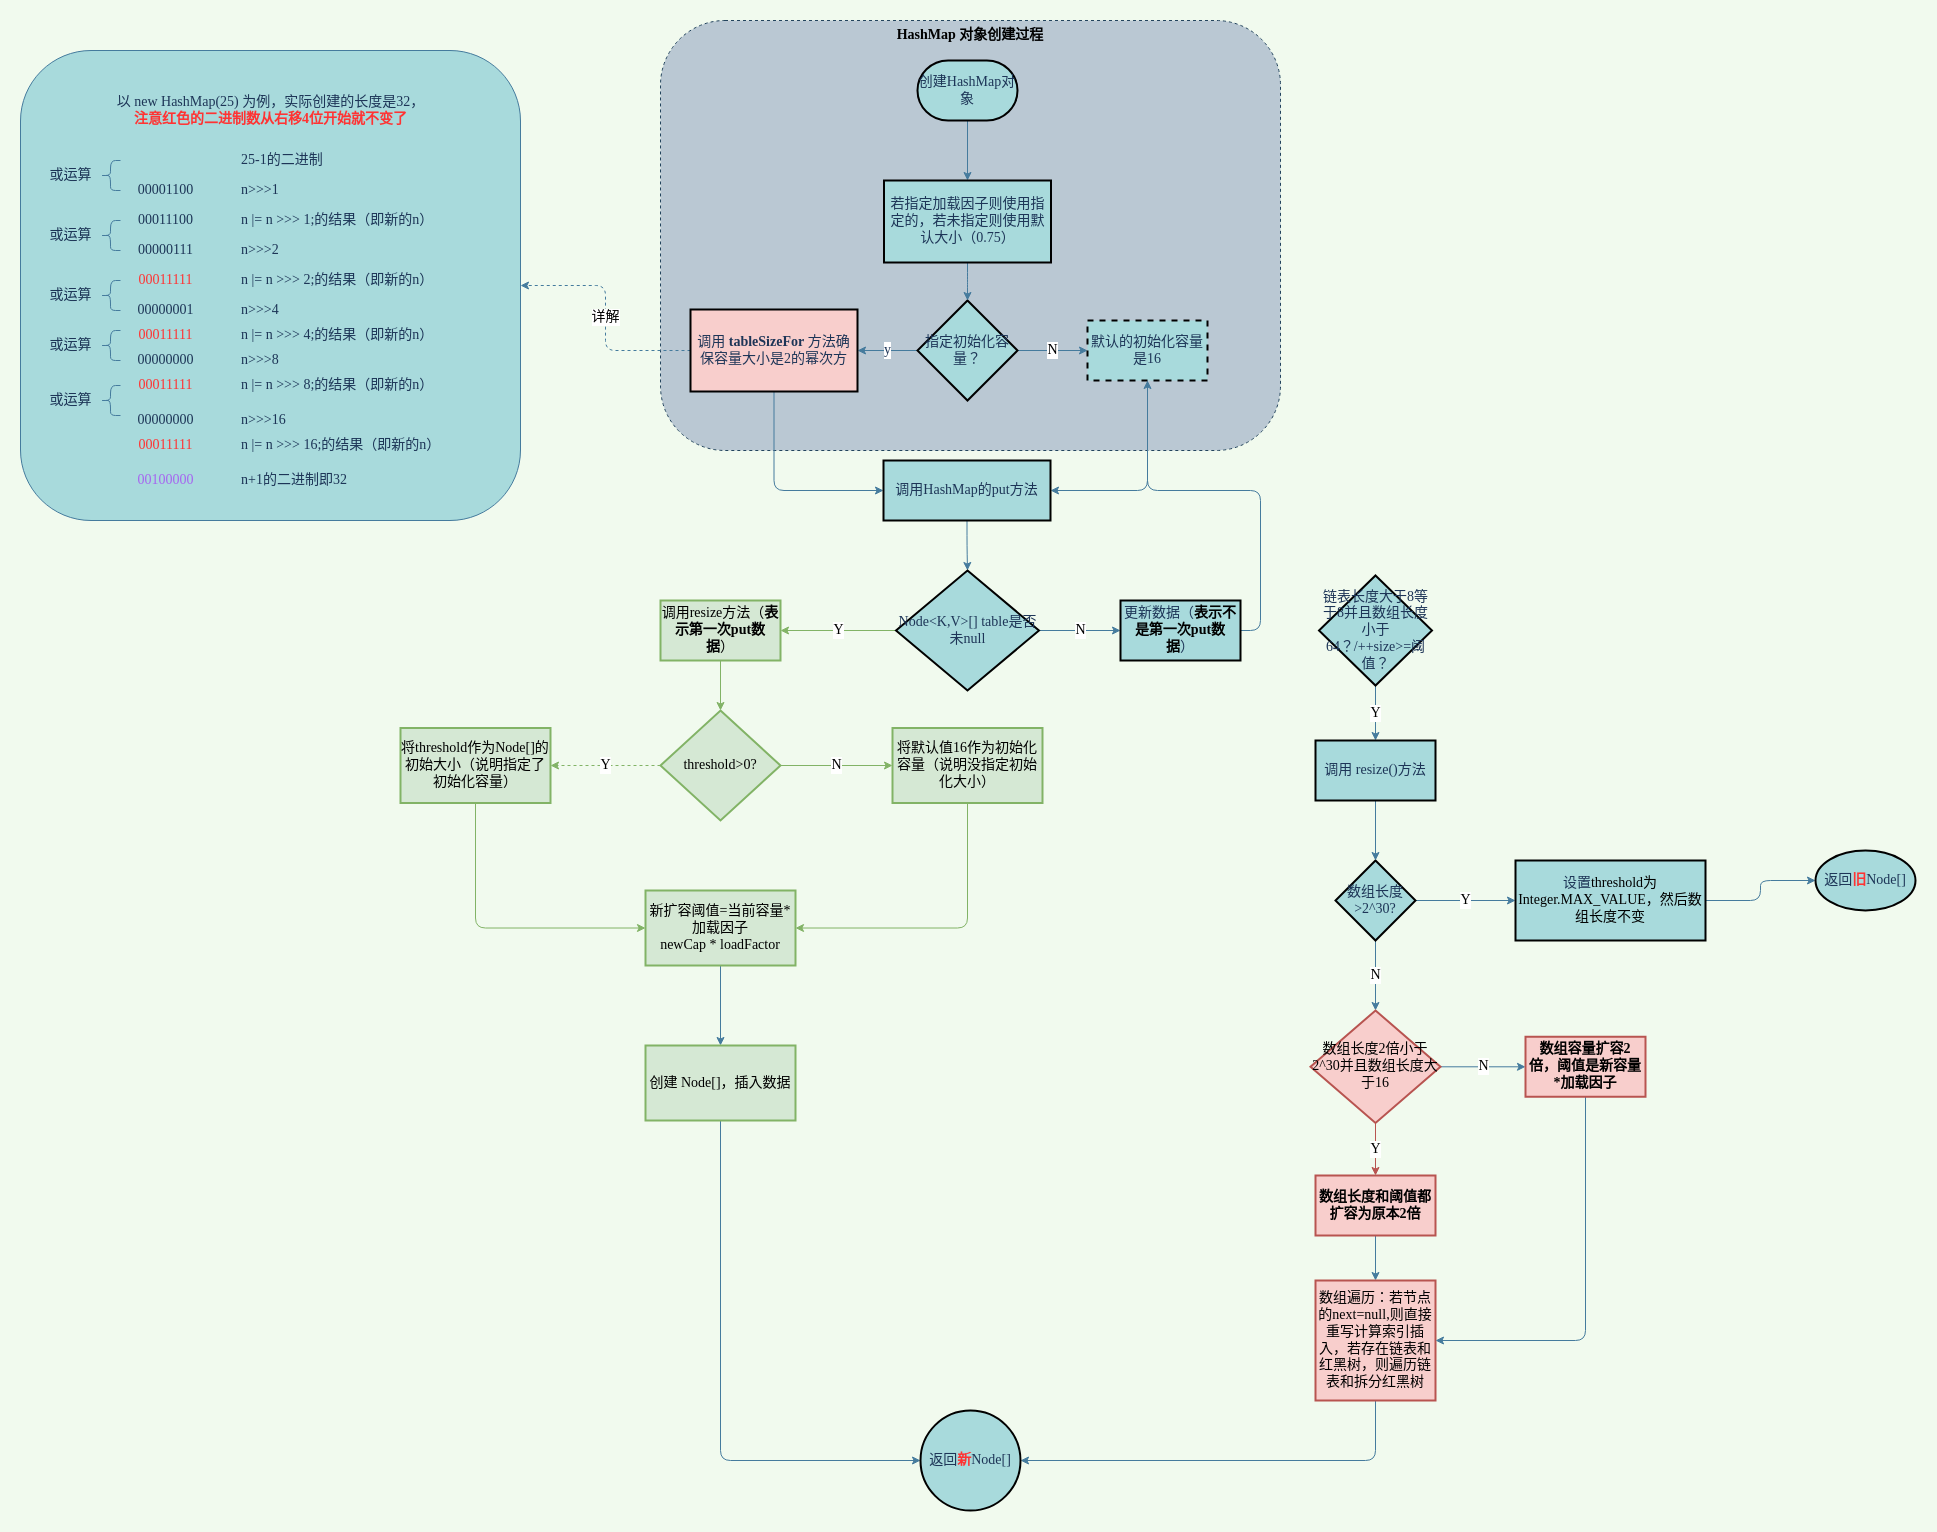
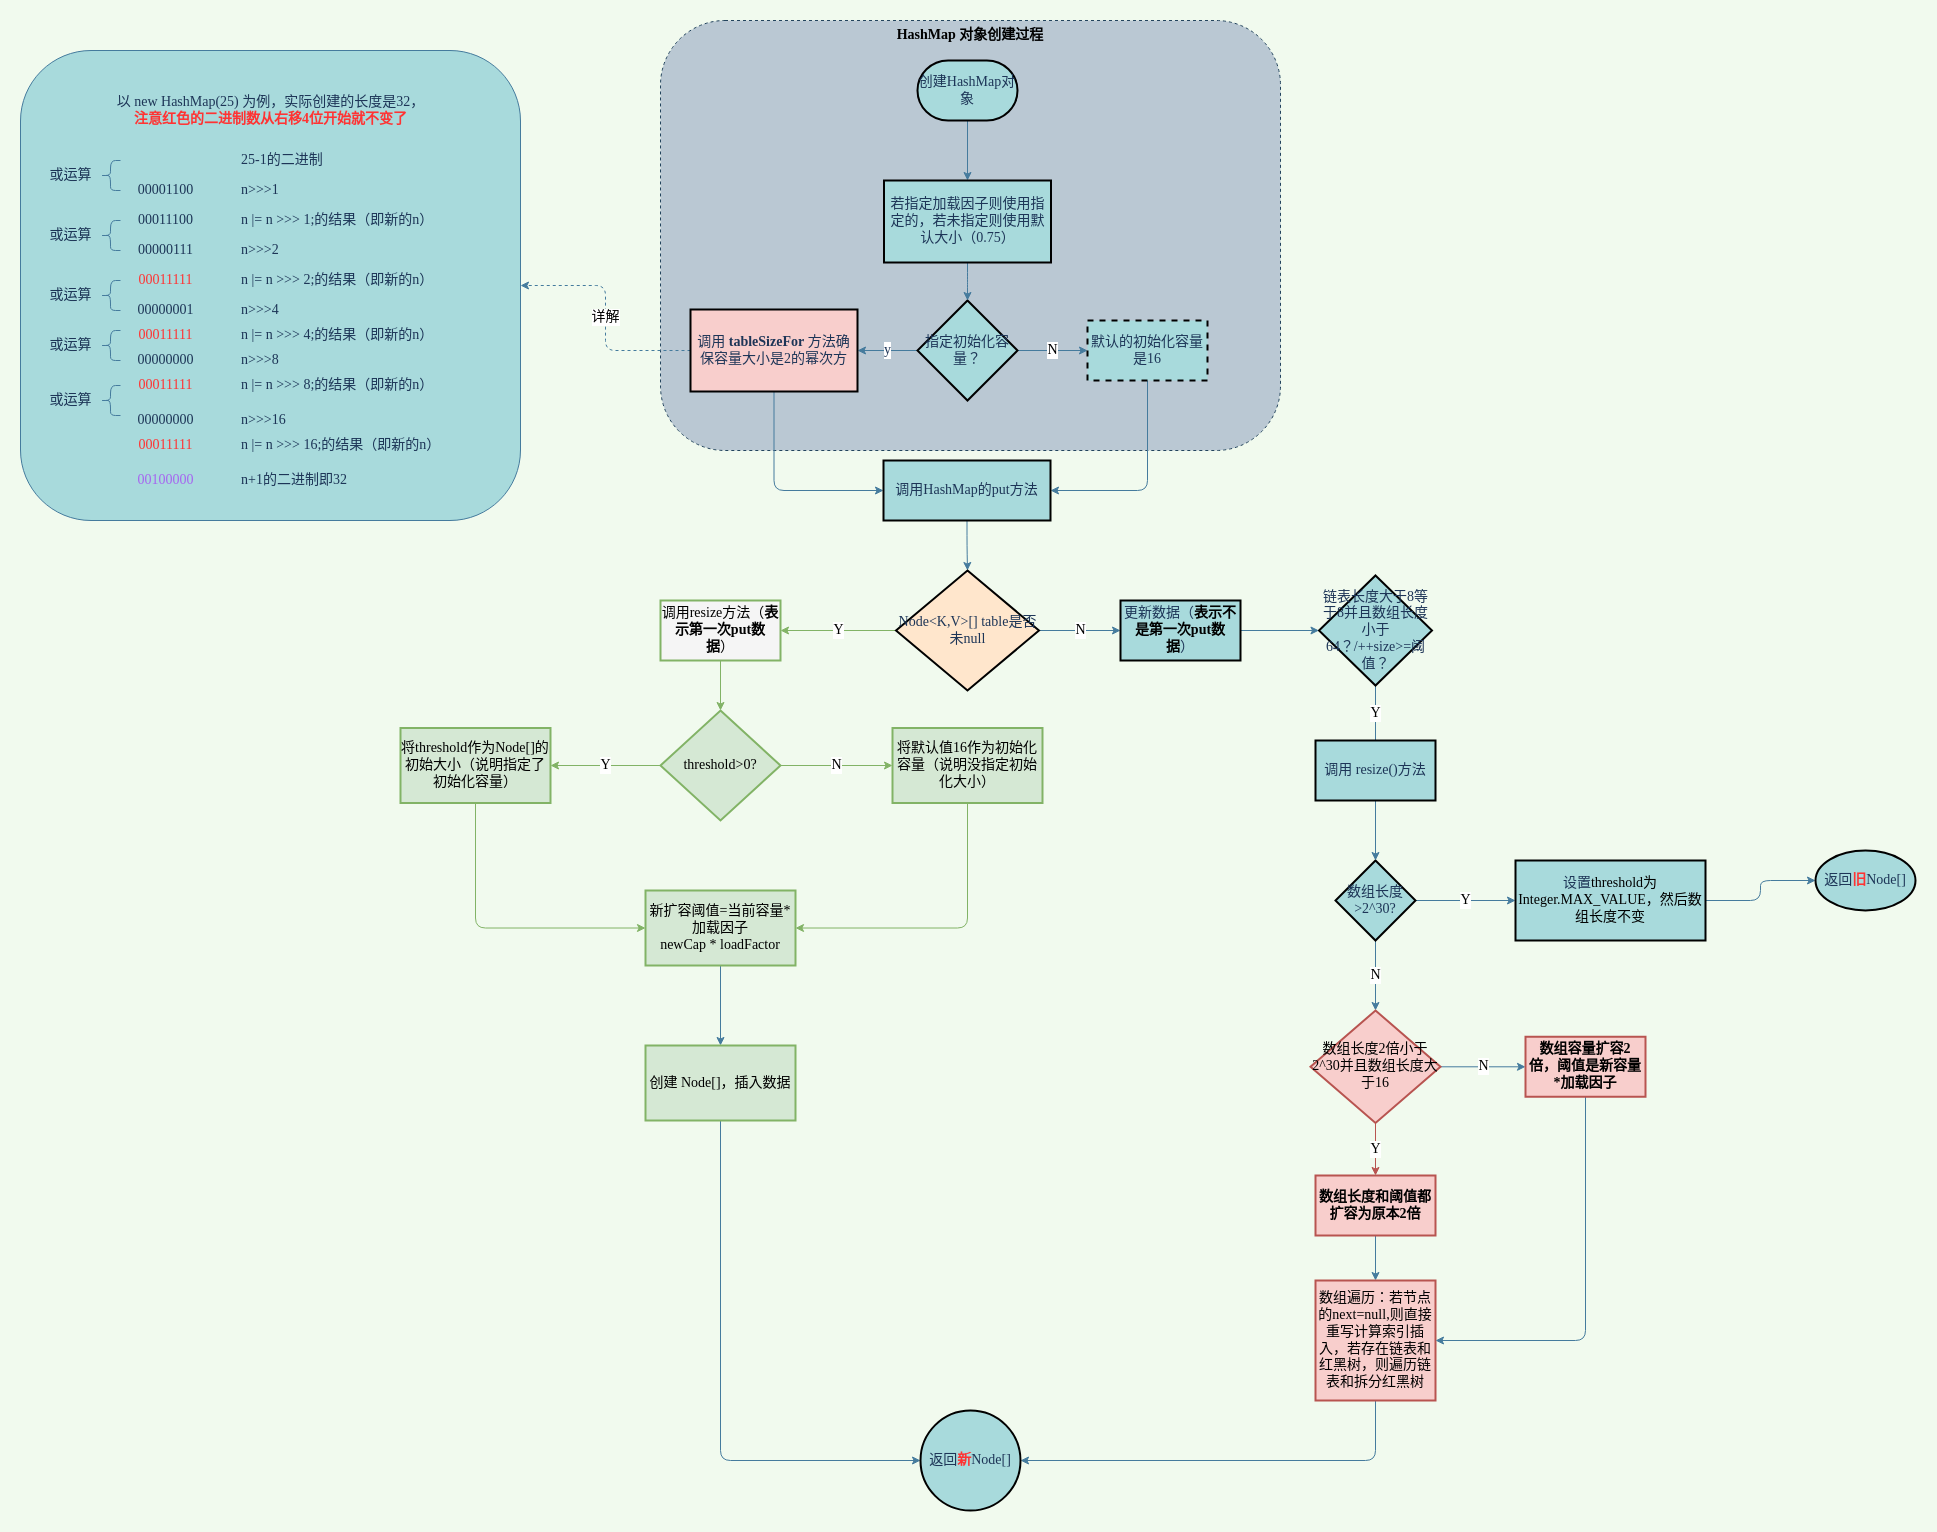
edge "更新数据（表示不是第一次put数据）" -> "默认的初始化容量是16": now "更新数据（表示不是第一次put数据）" -> "链表长度大于8等于8并且数组长度小于64？/++size>=阈值？"
node "调用resize方法（表示第一次put数据）": fillcolor #d5e8d4 -> #f5f5f5
node "Node<K,V>[] table是否未null": fillcolor #a8dadc -> #ffe6cc
edge "链表长度大于8等于8并且数组长度小于64？/++size>=阈值？" -> "调用 resize()方法": arrowhead classic -> none
edge "threshold>0?" -> "将threshold作为Node[]的初始大小（说明指定了初始化容量）": style dashed -> solid
